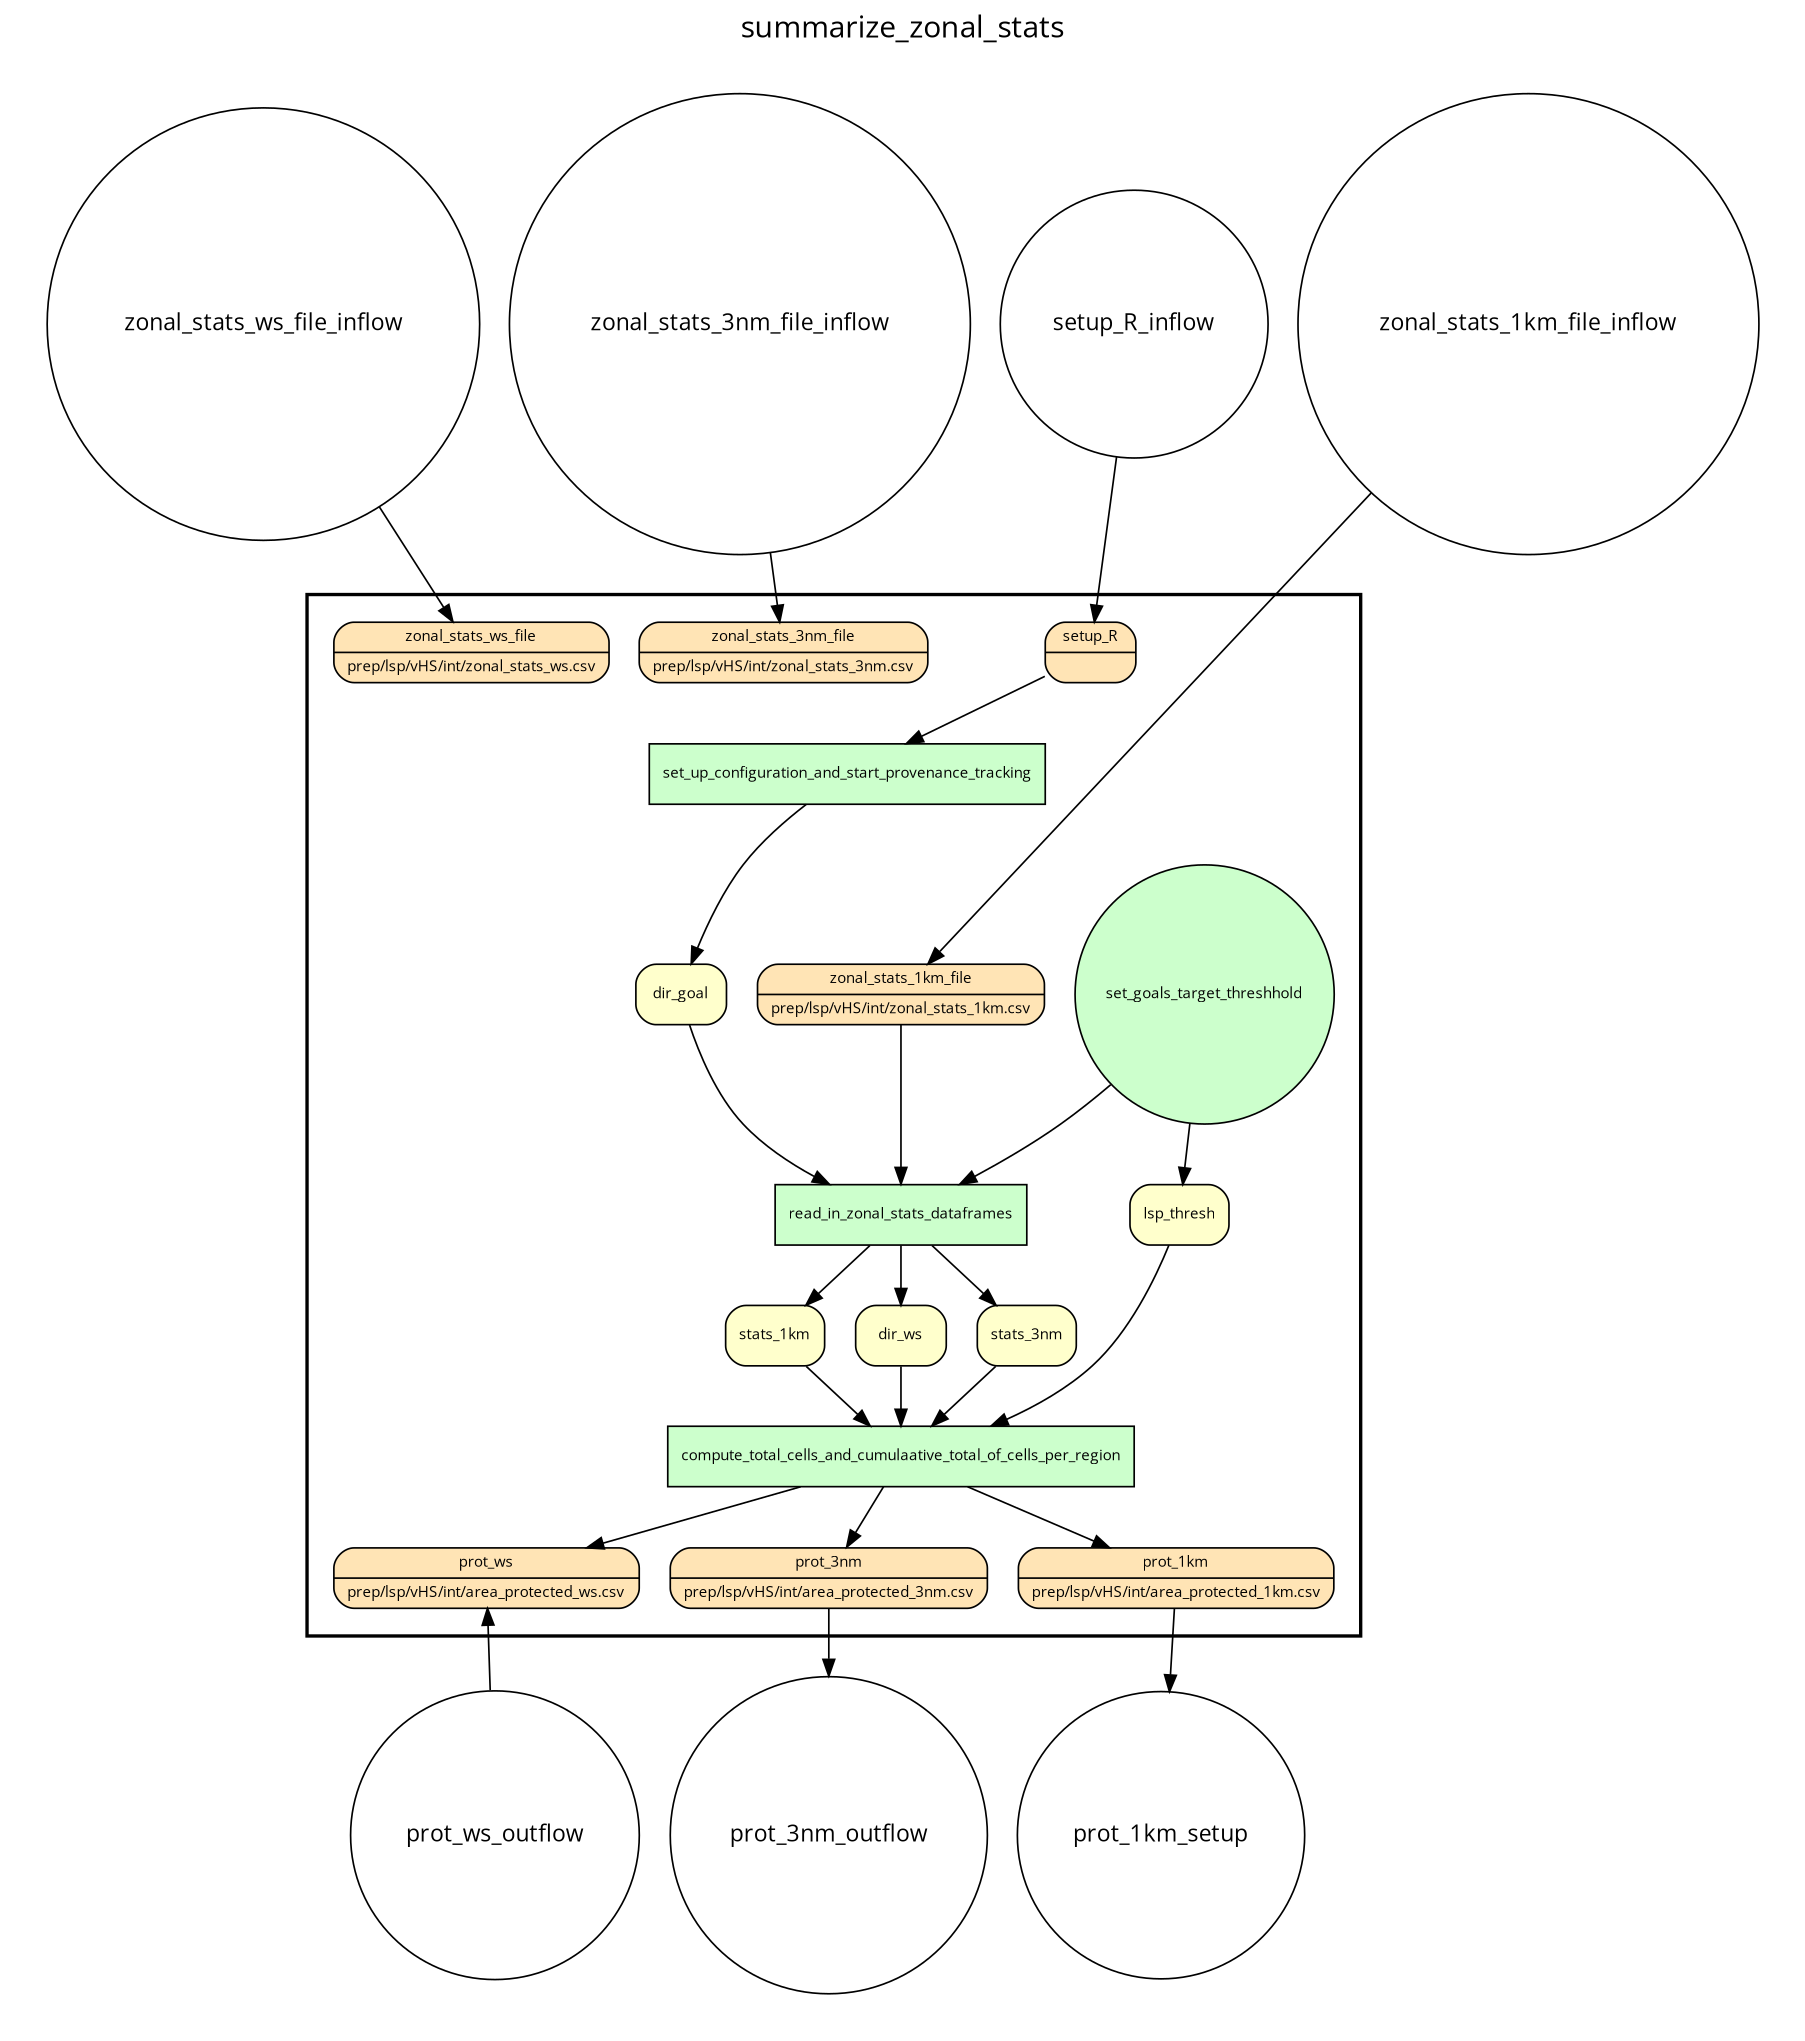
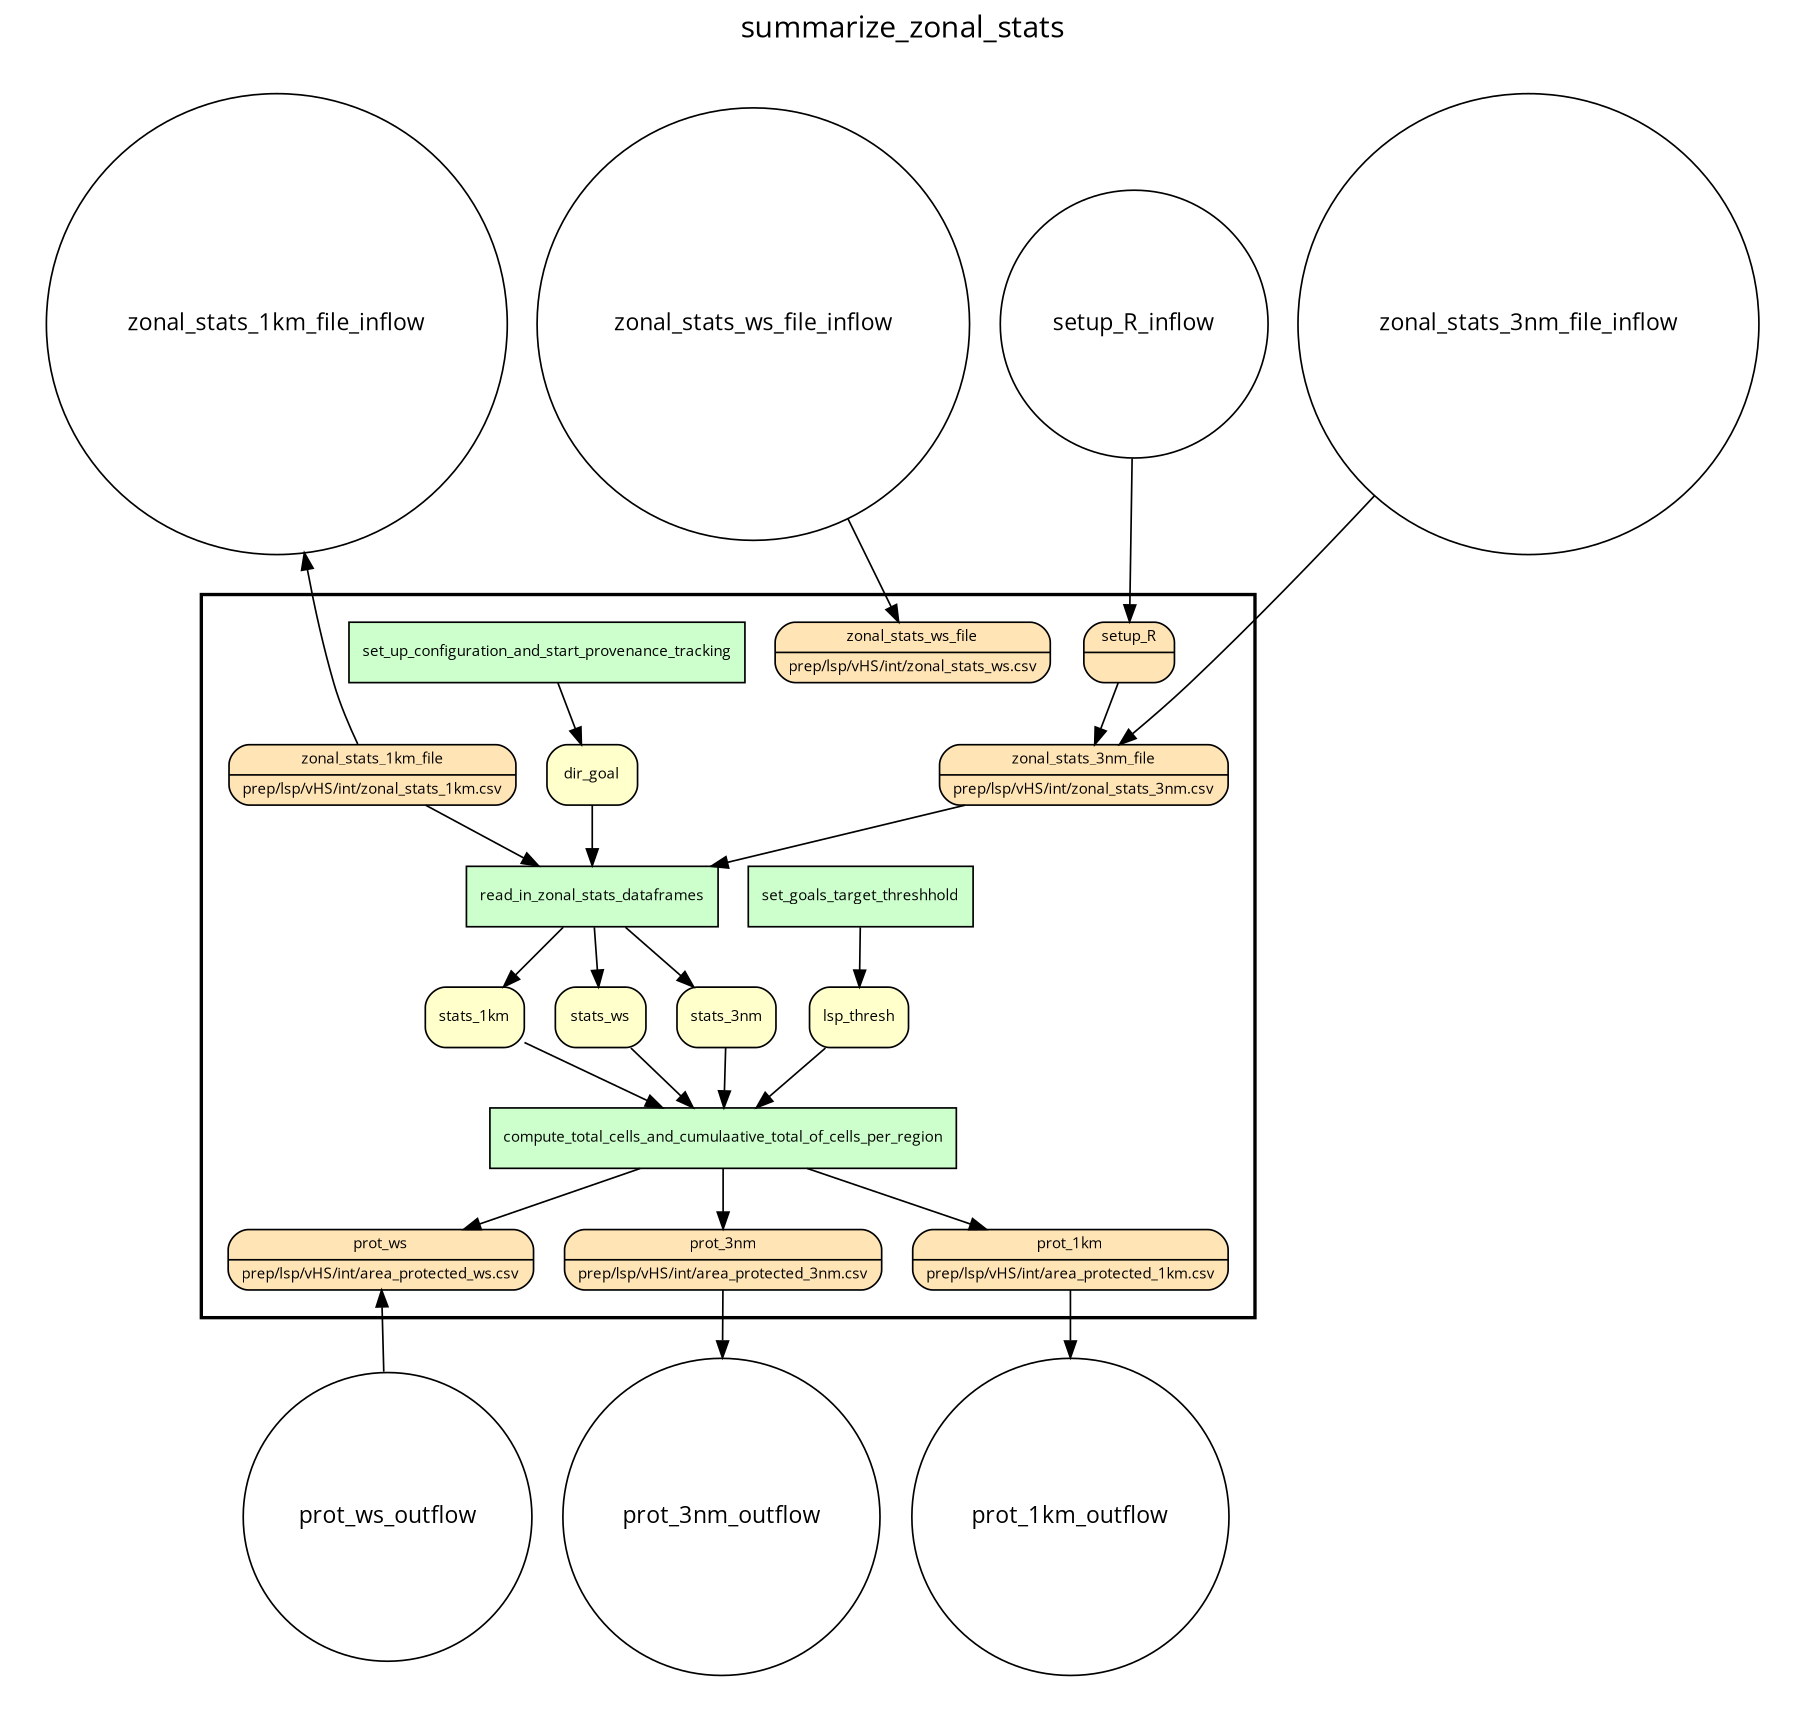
edge "setup_R" -> "set_up_configuration_and_start_provenance_tracking": now "setup_R" -> "zonal_stats_3nm_file"
edge "zonal_stats_1km_file_inflow" -> "zonal_stats_1km_file": reversed
node "set_goals_target_threshhold": shape circle -> box
edge "set_goals_target_threshhold" -> "read_in_zonal_stats_dataframes": now "zonal_stats_3nm_file" -> "read_in_zonal_stats_dataframes"
node "dir_ws": label "dir_ws" -> "stats_ws"
node "prot_1km_setup": label "prot_1km_setup" -> "prot_1km_outflow"
